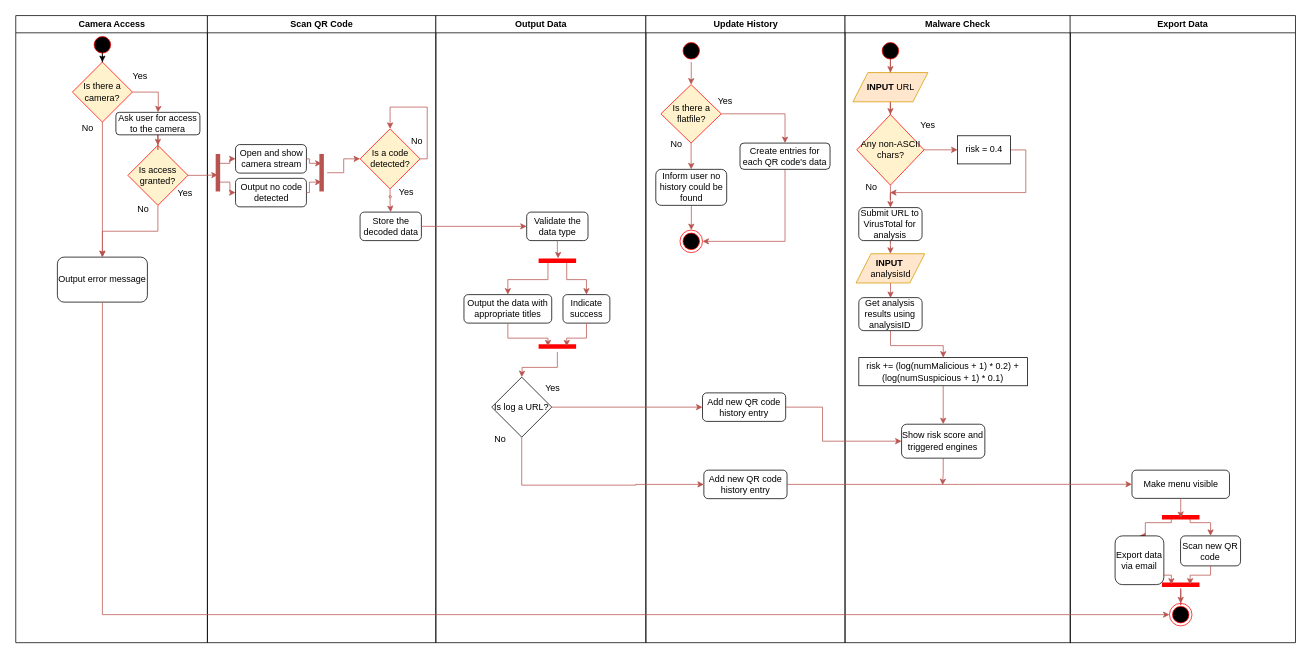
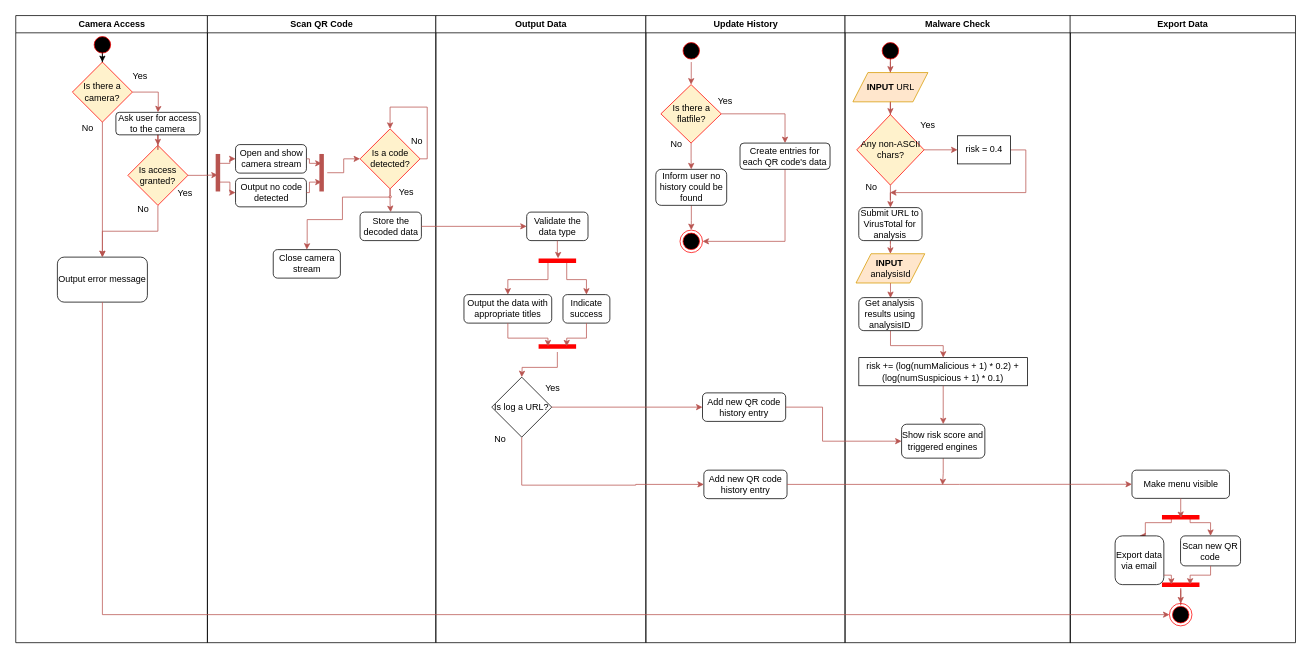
edge "Is a code detected?" -> "Close camera stream": added
node "Close camera stream": added
